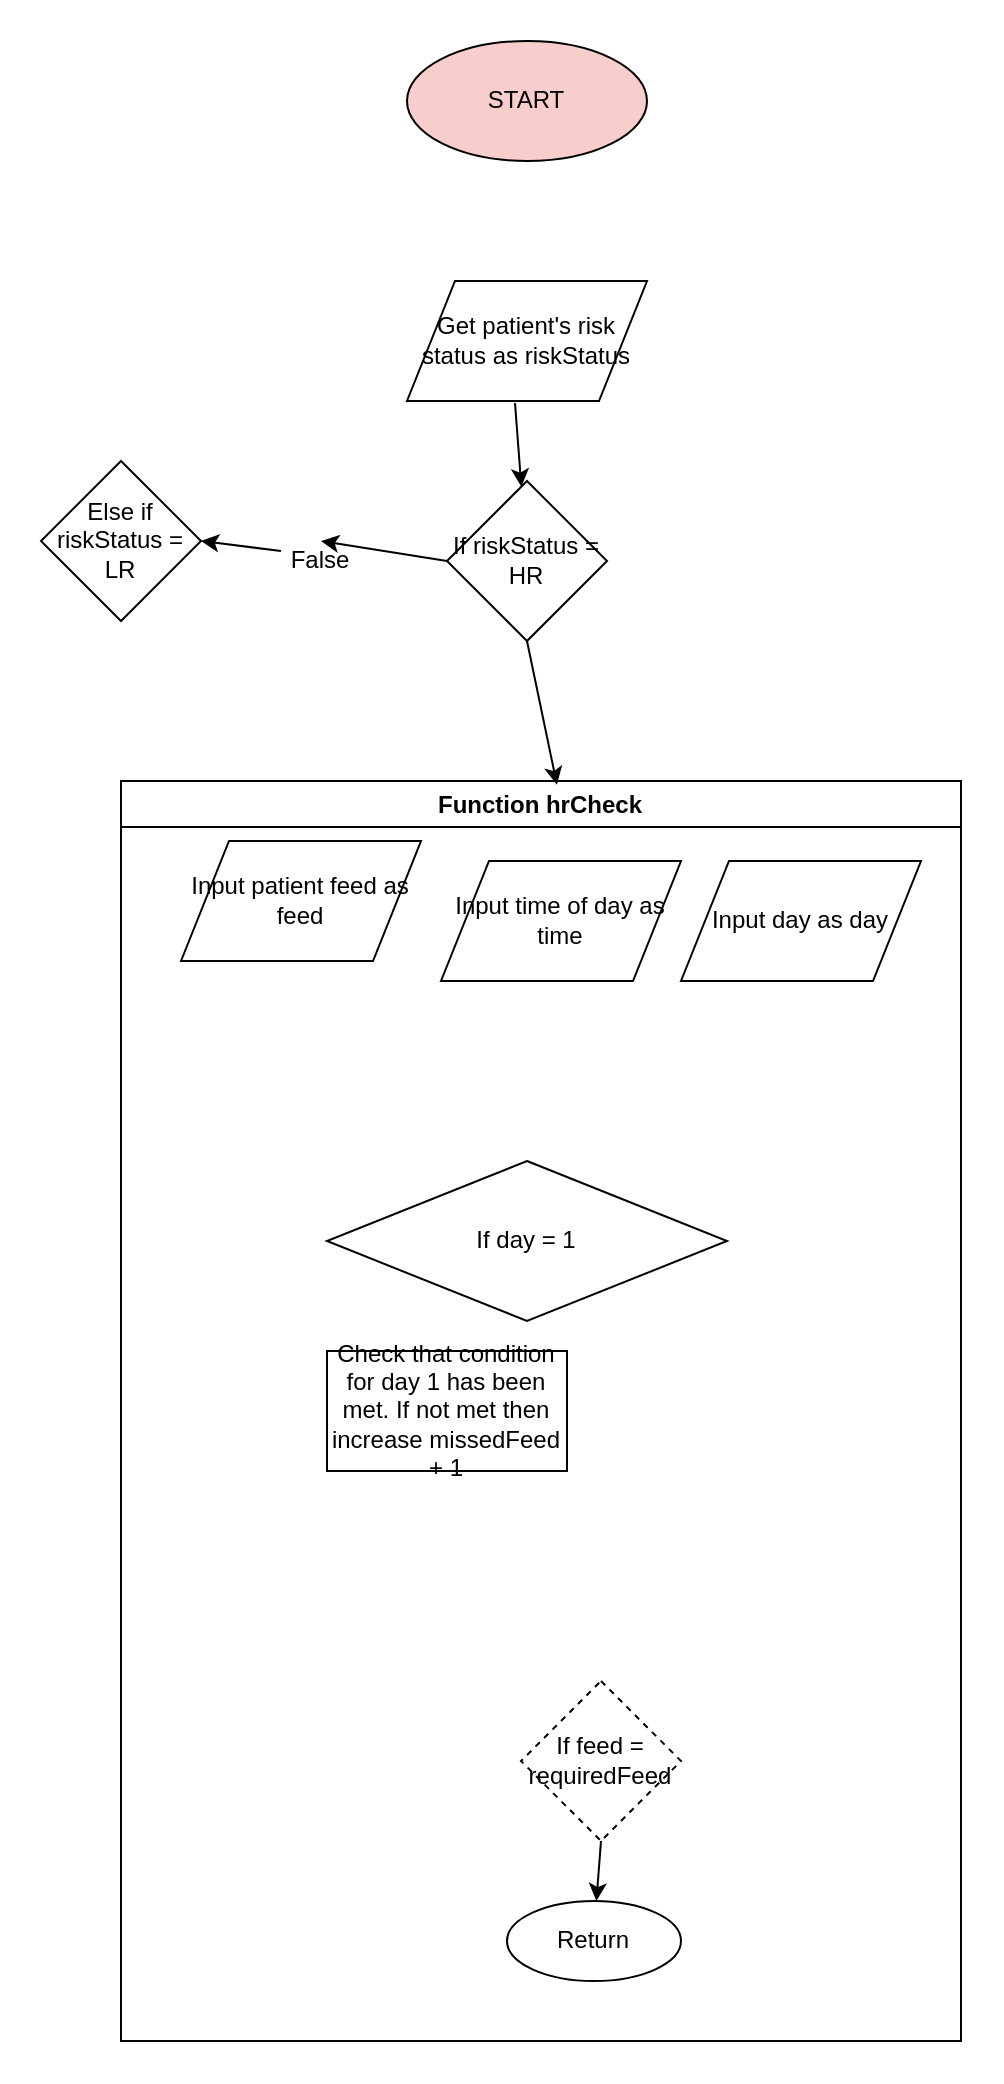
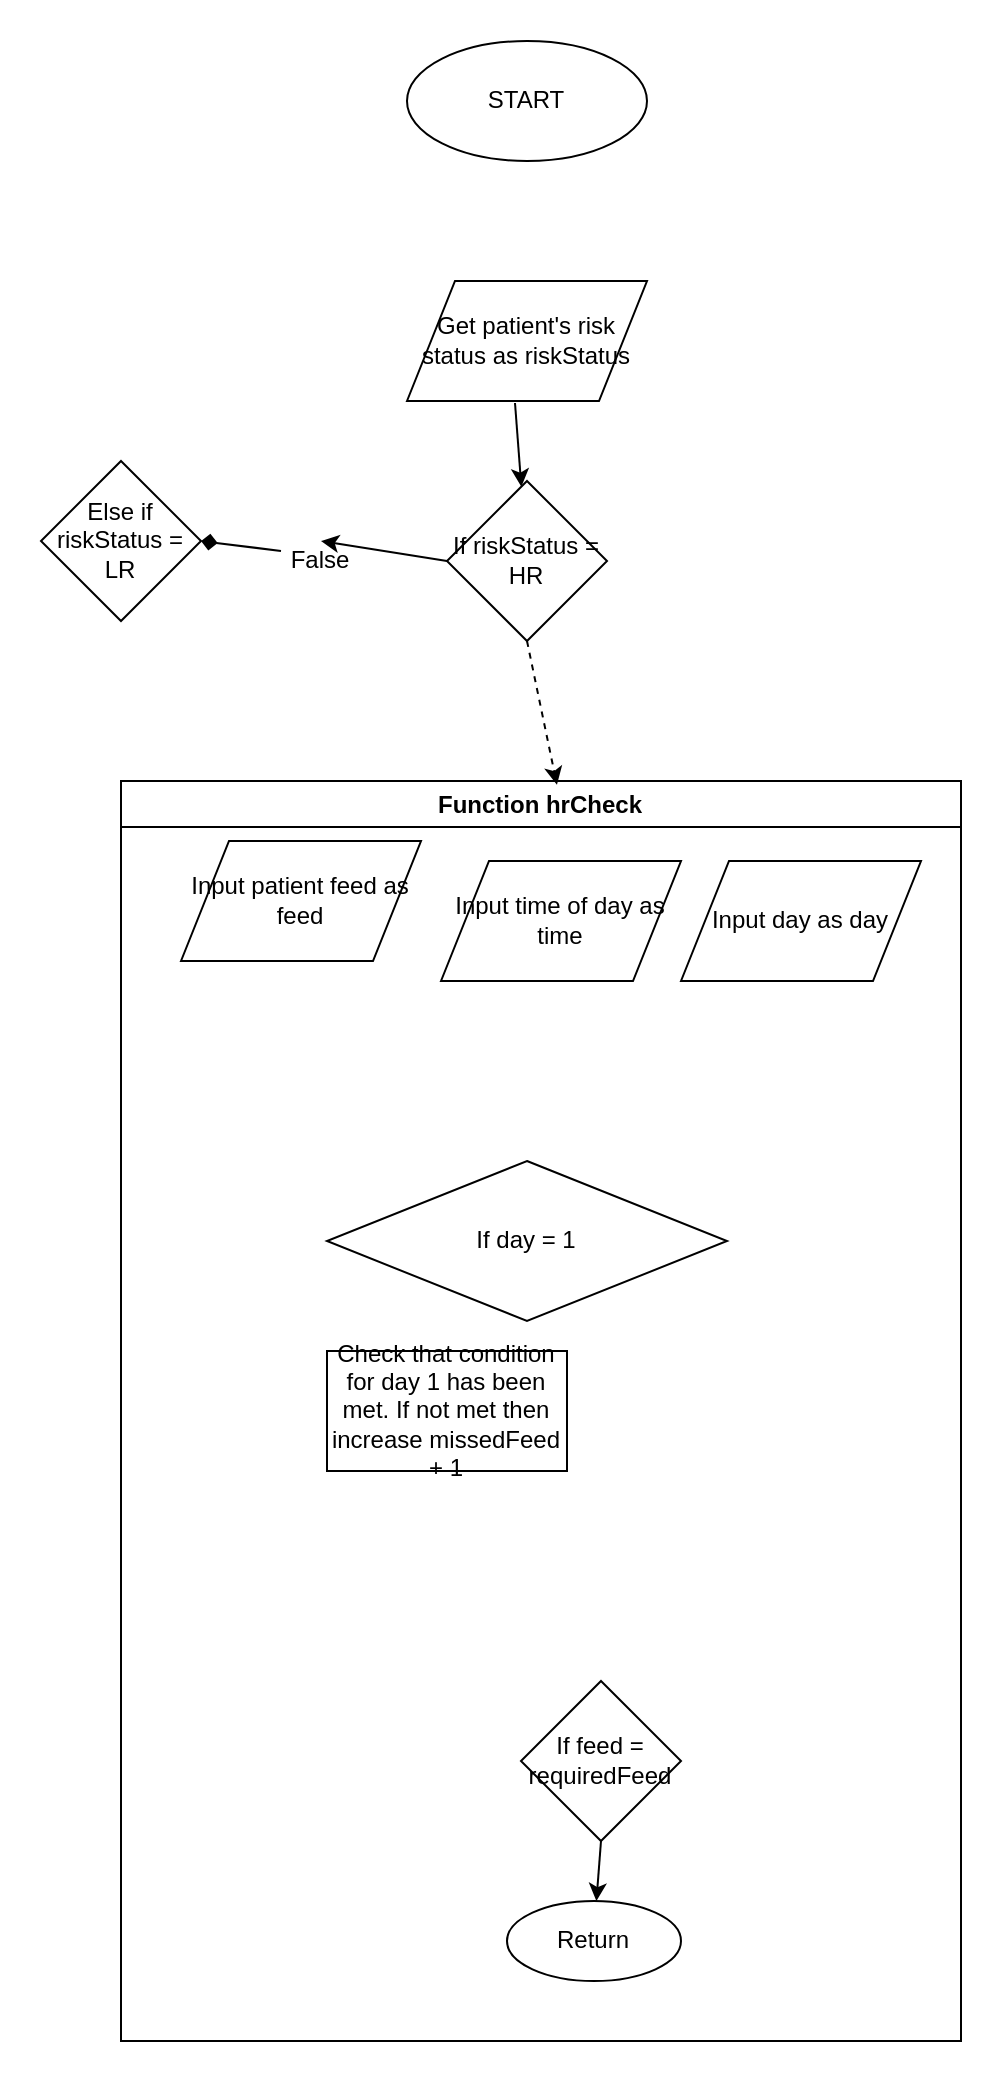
node "START": fillcolor #f8cecc -> #ffffff
edge "False" -> "Else if riskStatus = LR": arrowhead classic -> diamond
edge "If riskStatus = HR" -> "Function hrCheck": style solid -> dashed
node "If feed = requiredFeed": style dashed -> solid
